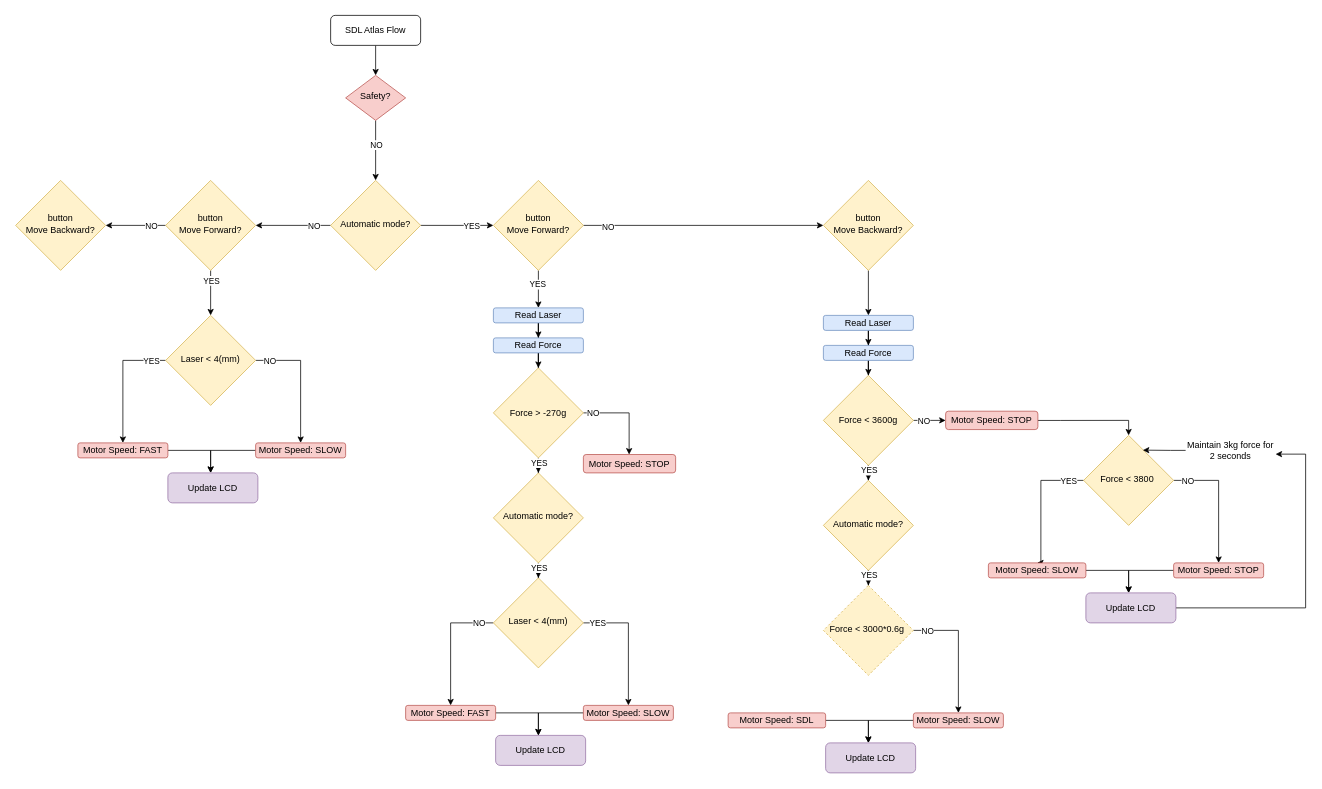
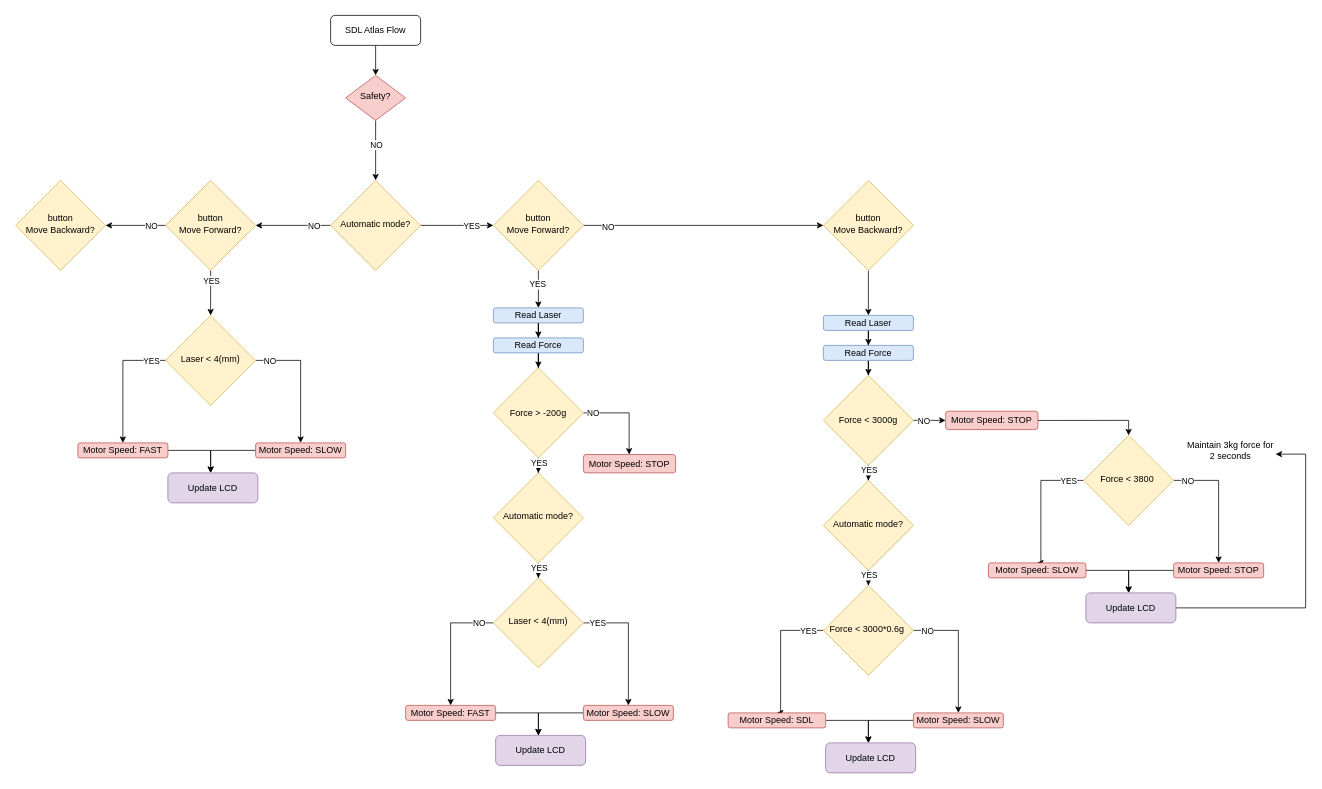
node "Force > -270g": label "Force > -270g" -> "Force > -200g"
node "Force < 3600g": label "Force < 3600g" -> "Force < 3000g"
edge "Maintain 3kg force for 2 seconds" -> "Force < 3800": removed
node "Force < 3000*0.6g": style dashed -> solid
edge "Force < 3000*0.6g" -> "Motor Speed: SDL": added, label "YES"
